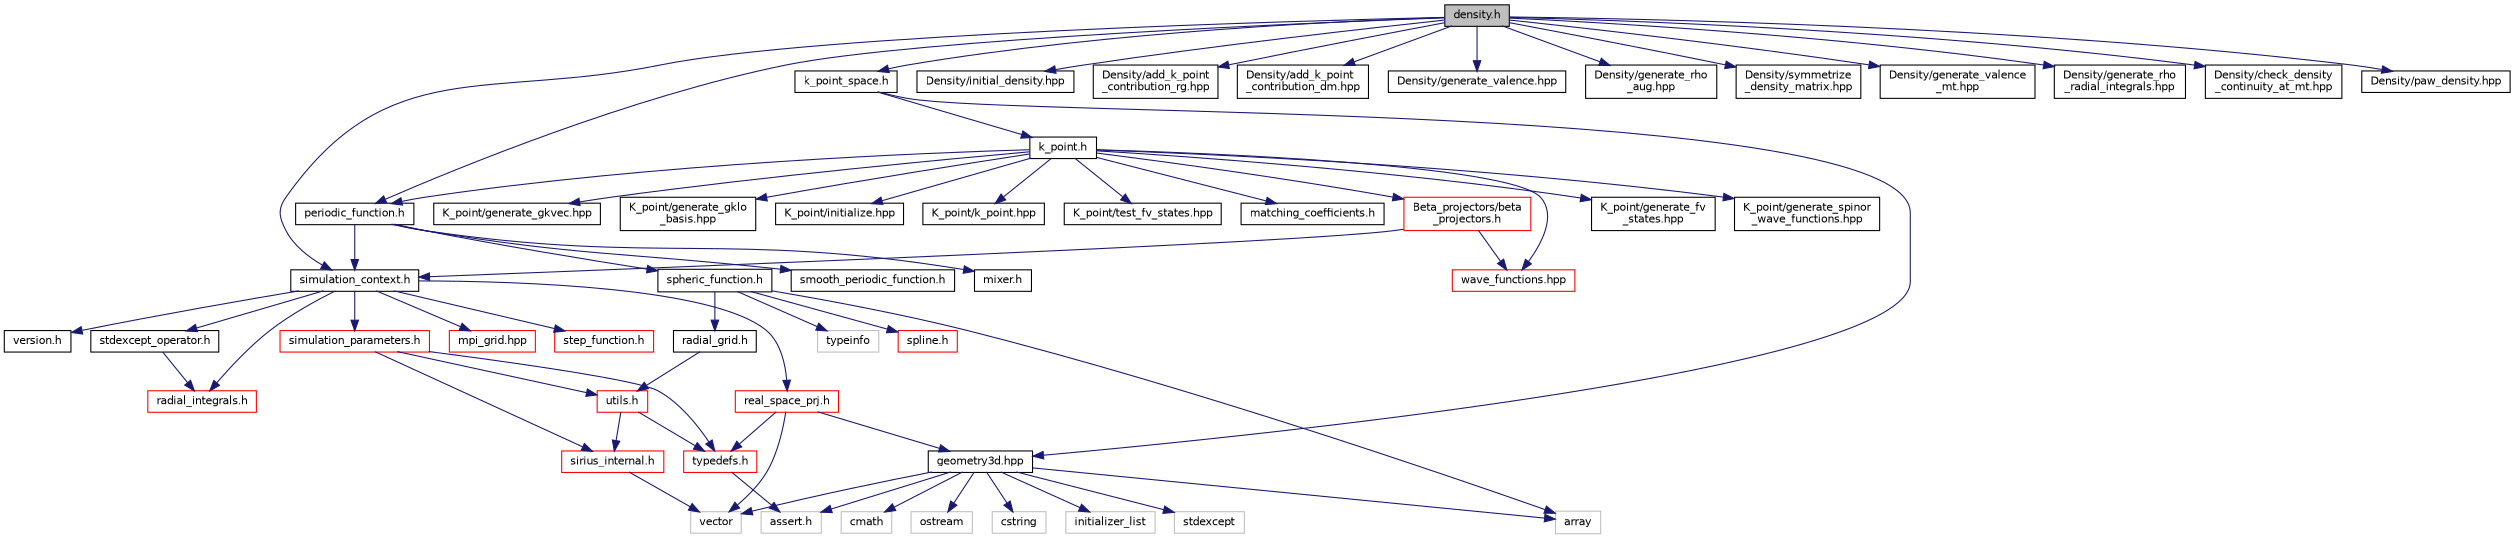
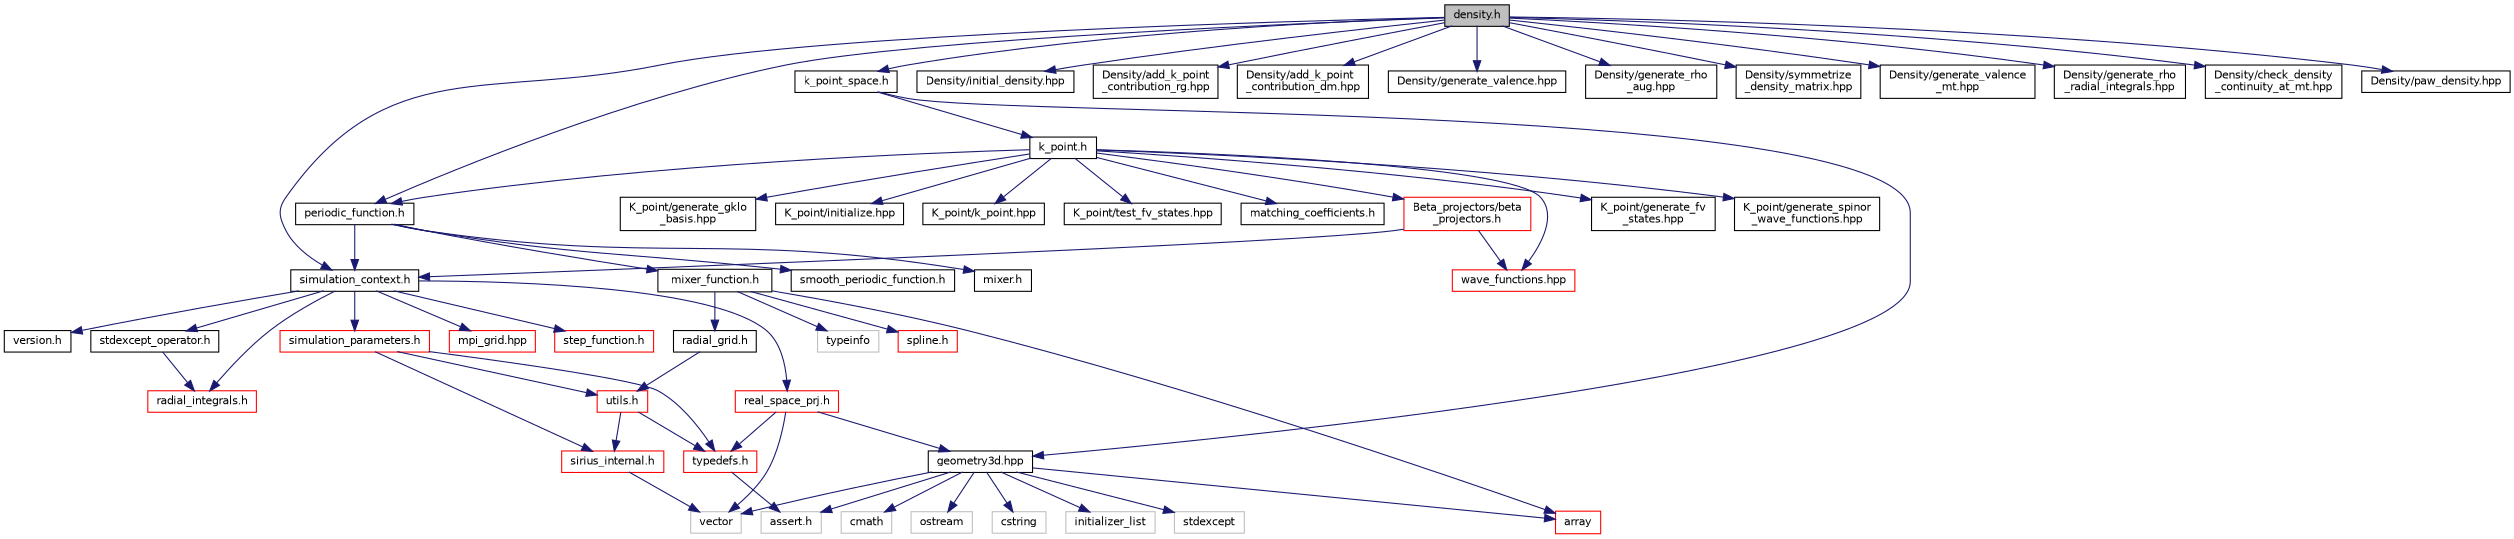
node "K_point/generate_gkvec.hpp": removed
node "spheric_function.h": label "spheric_function.h" -> "mixer_function.h"
node "array": color grey75 -> red
